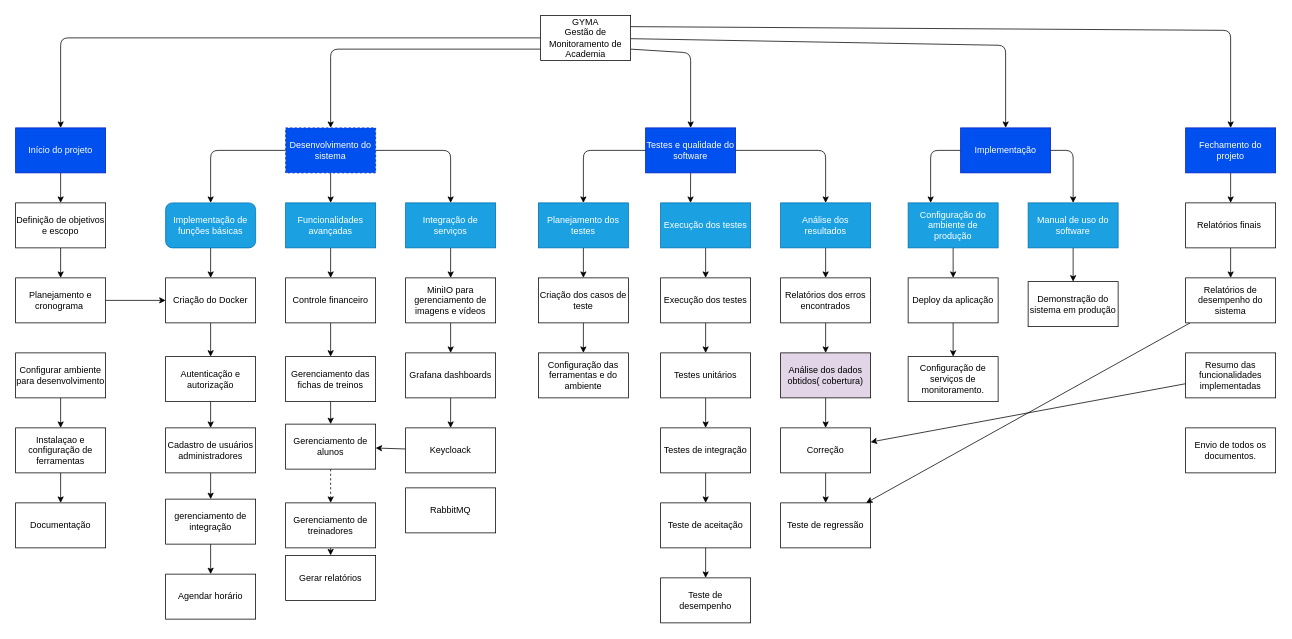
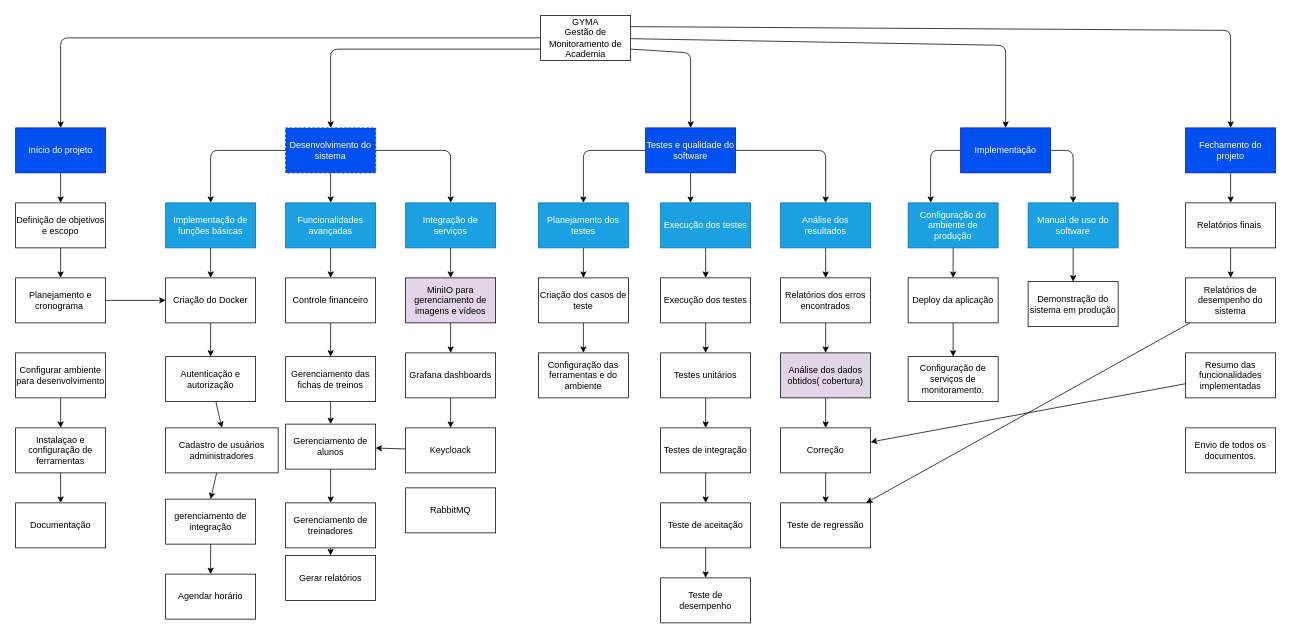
node "Implementação de funções básicas": shape rounded rectangle -> rectangle
node "MiniIO para gerenciamento de imagens e vídeos": fillcolor #ffffff -> #e1d5e7
node "Cadastro de usuários administradores": size 90x45 -> 113x45
edge "Gerenciamento de alunos" -> "Gerenciamento de treinadores": style dashed -> solid
